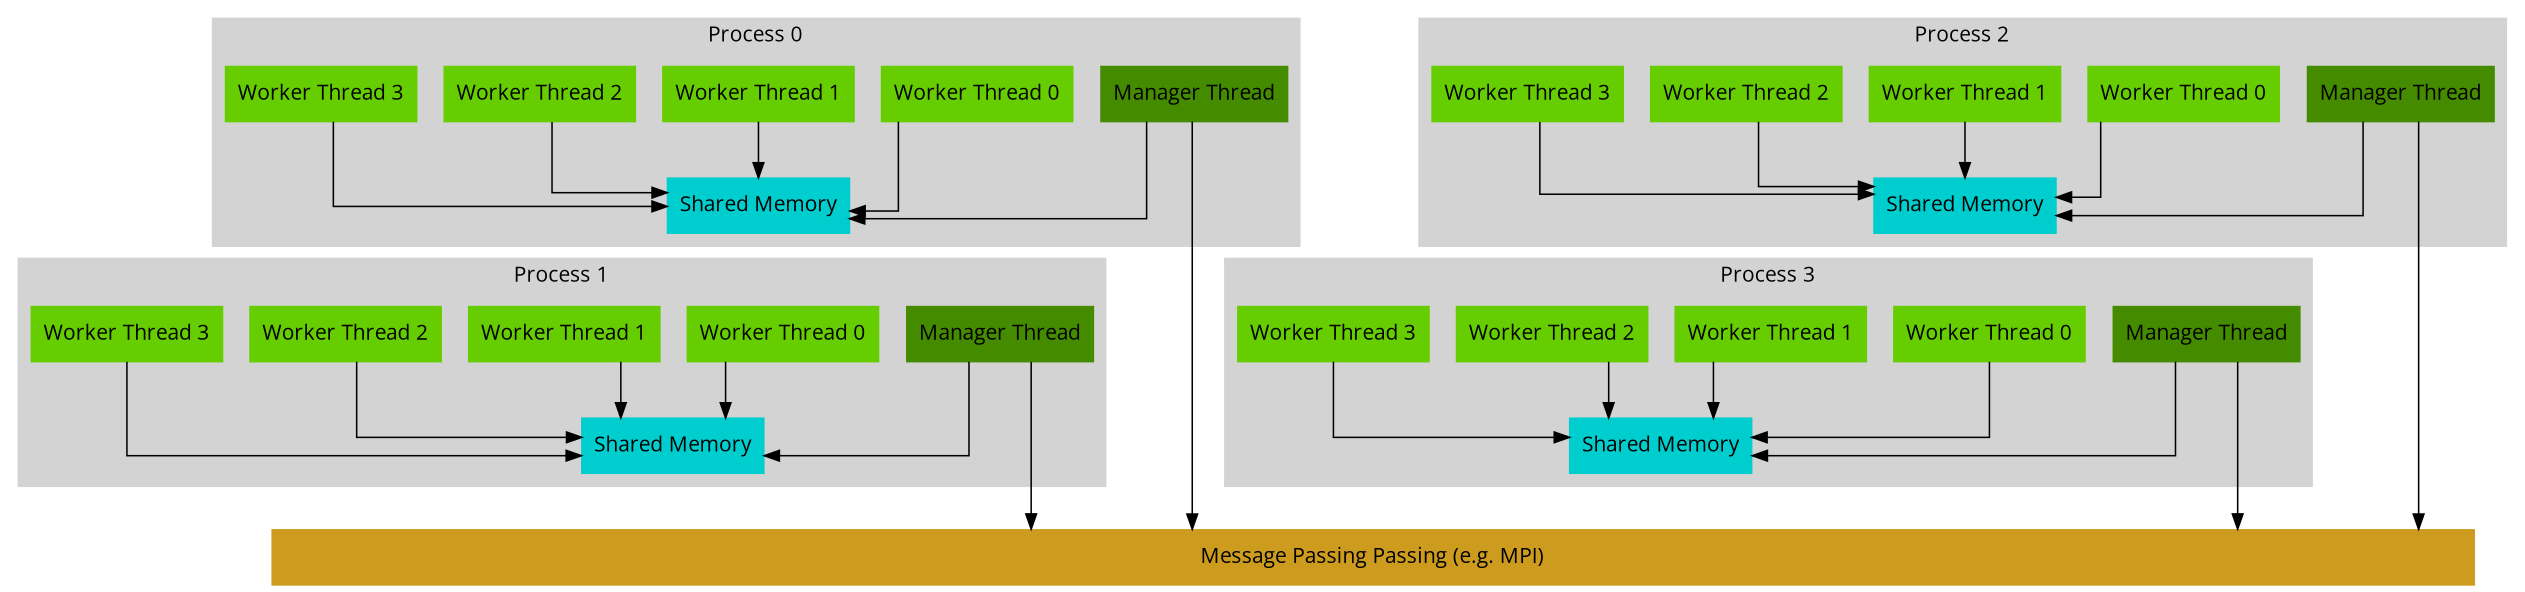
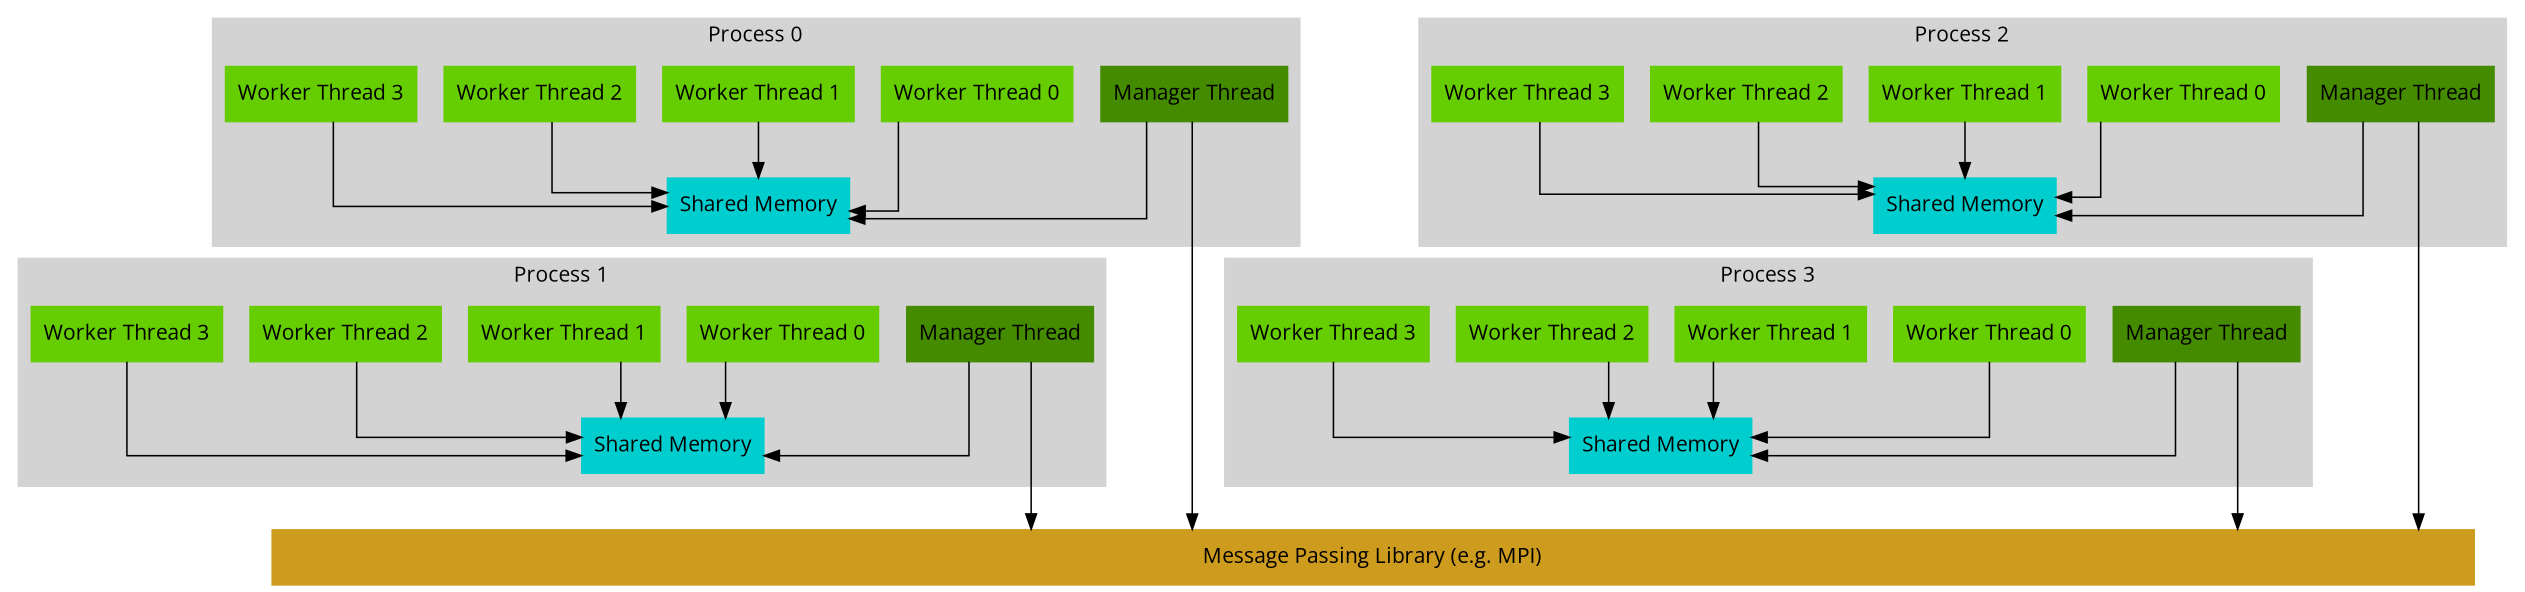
node "Message Passing Passing (e.g. MPI)": label "Message Passing Passing (e.g. MPI)" -> "Message Passing Library (e.g. MPI)"
